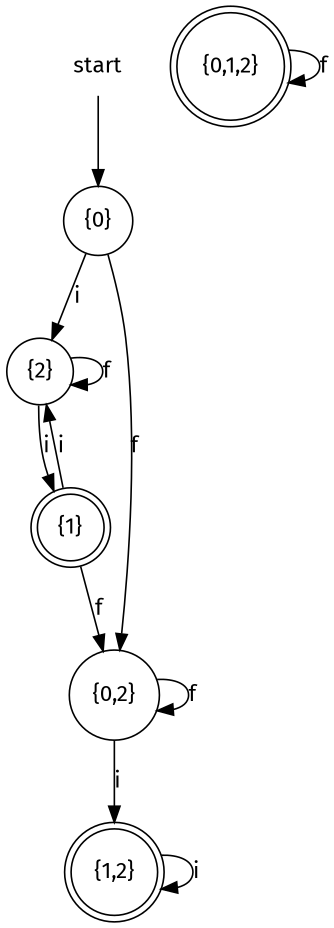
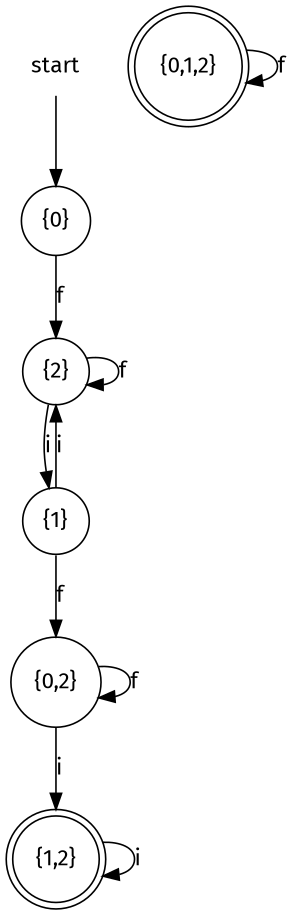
edge "{0}" -> "{2}": label "i" -> "f"
edge "{0}" -> "{0,2}": removed, label "f"
node "{1}": shape doublecircle -> circle
